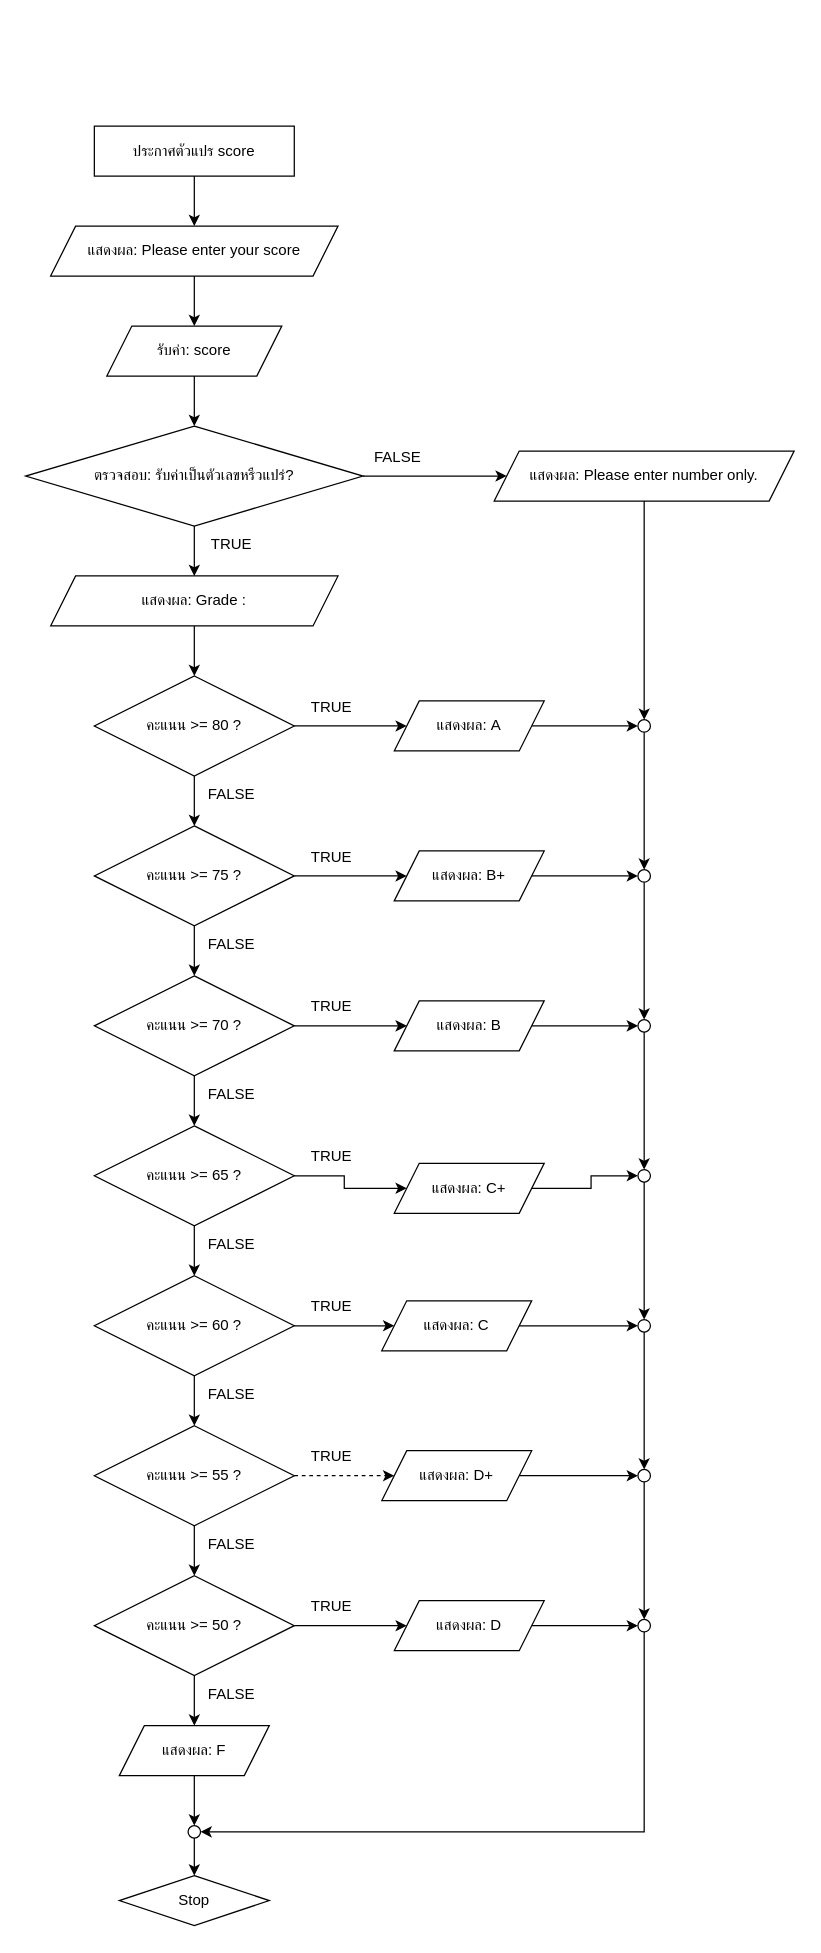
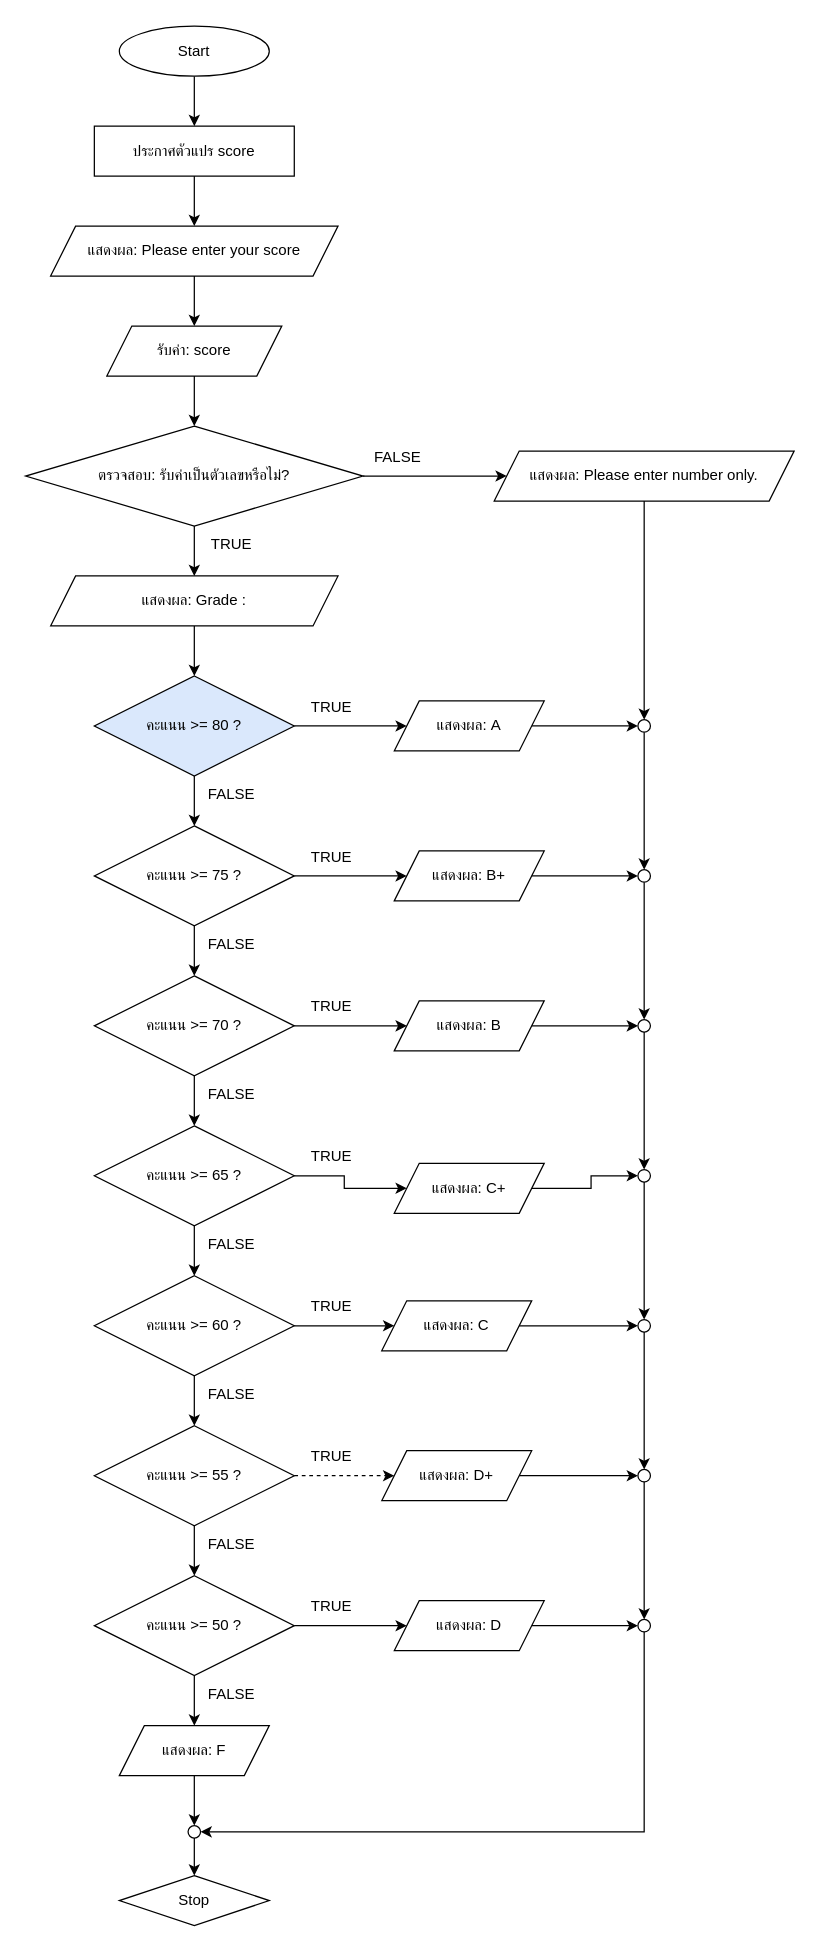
node "Start": added
edge "Start" -> "ประกาศตัวแปร score": added
node "ตรวจสอบ: รับค่าเป็นตัวเลขหรืวแปร่?": label "ตรวจสอบ: รับค่าเป็นตัวเลขหรืวแปร่?" -> "ตรวจสอบ: รับค่าเป็นตัวเลขหรือไม่?"
node "คะแนน >= 80 ?": fillcolor #ffffff -> #dae8fc
